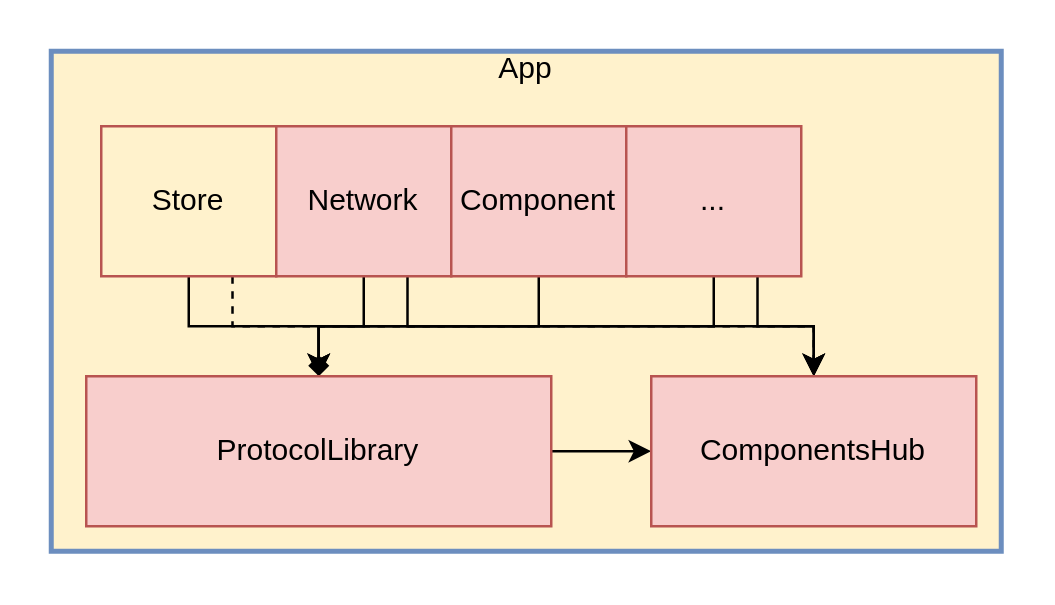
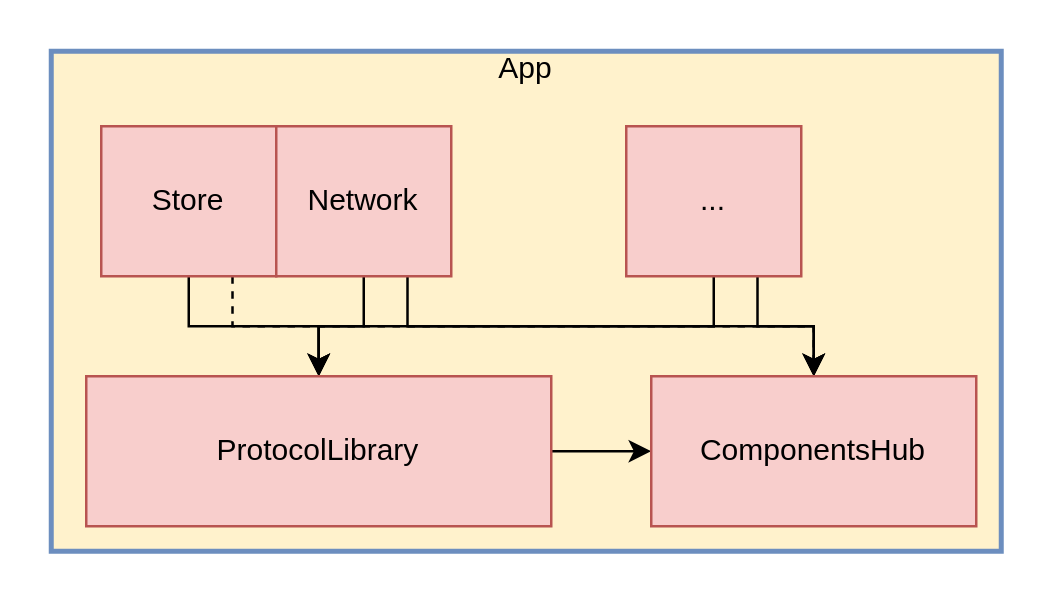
node "Store": fillcolor #fff2cc -> #f8cecc
node "Component": removed
edge "Store" -> "ProtocolLibrary": arrowhead diamond -> classic
edge "Component" -> "ProtocolLibrary": removed
